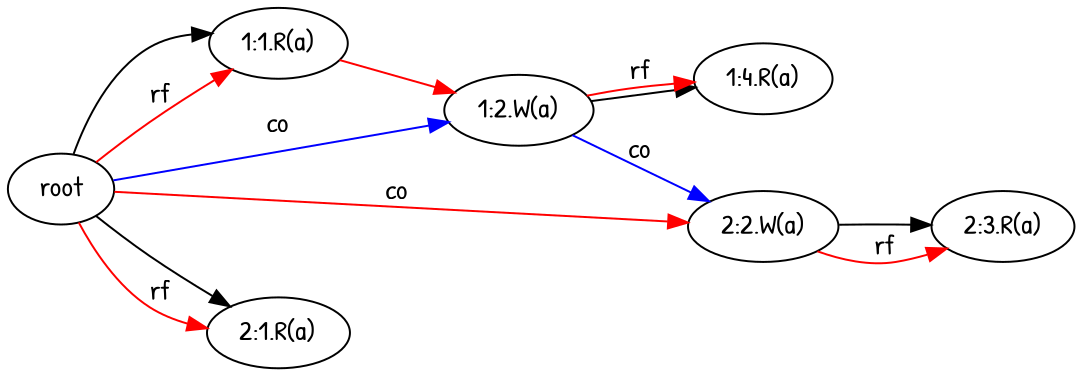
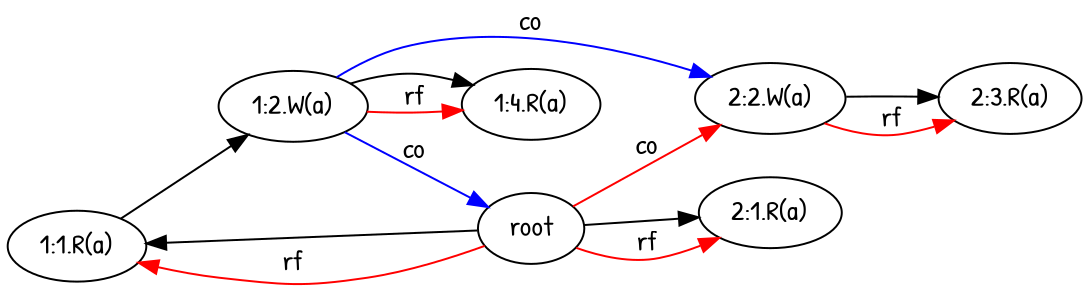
edge "1:1.R(a)" -> "1:2.W(a)": color red -> black
edge "root" -> "1:2.W(a)": reversed
